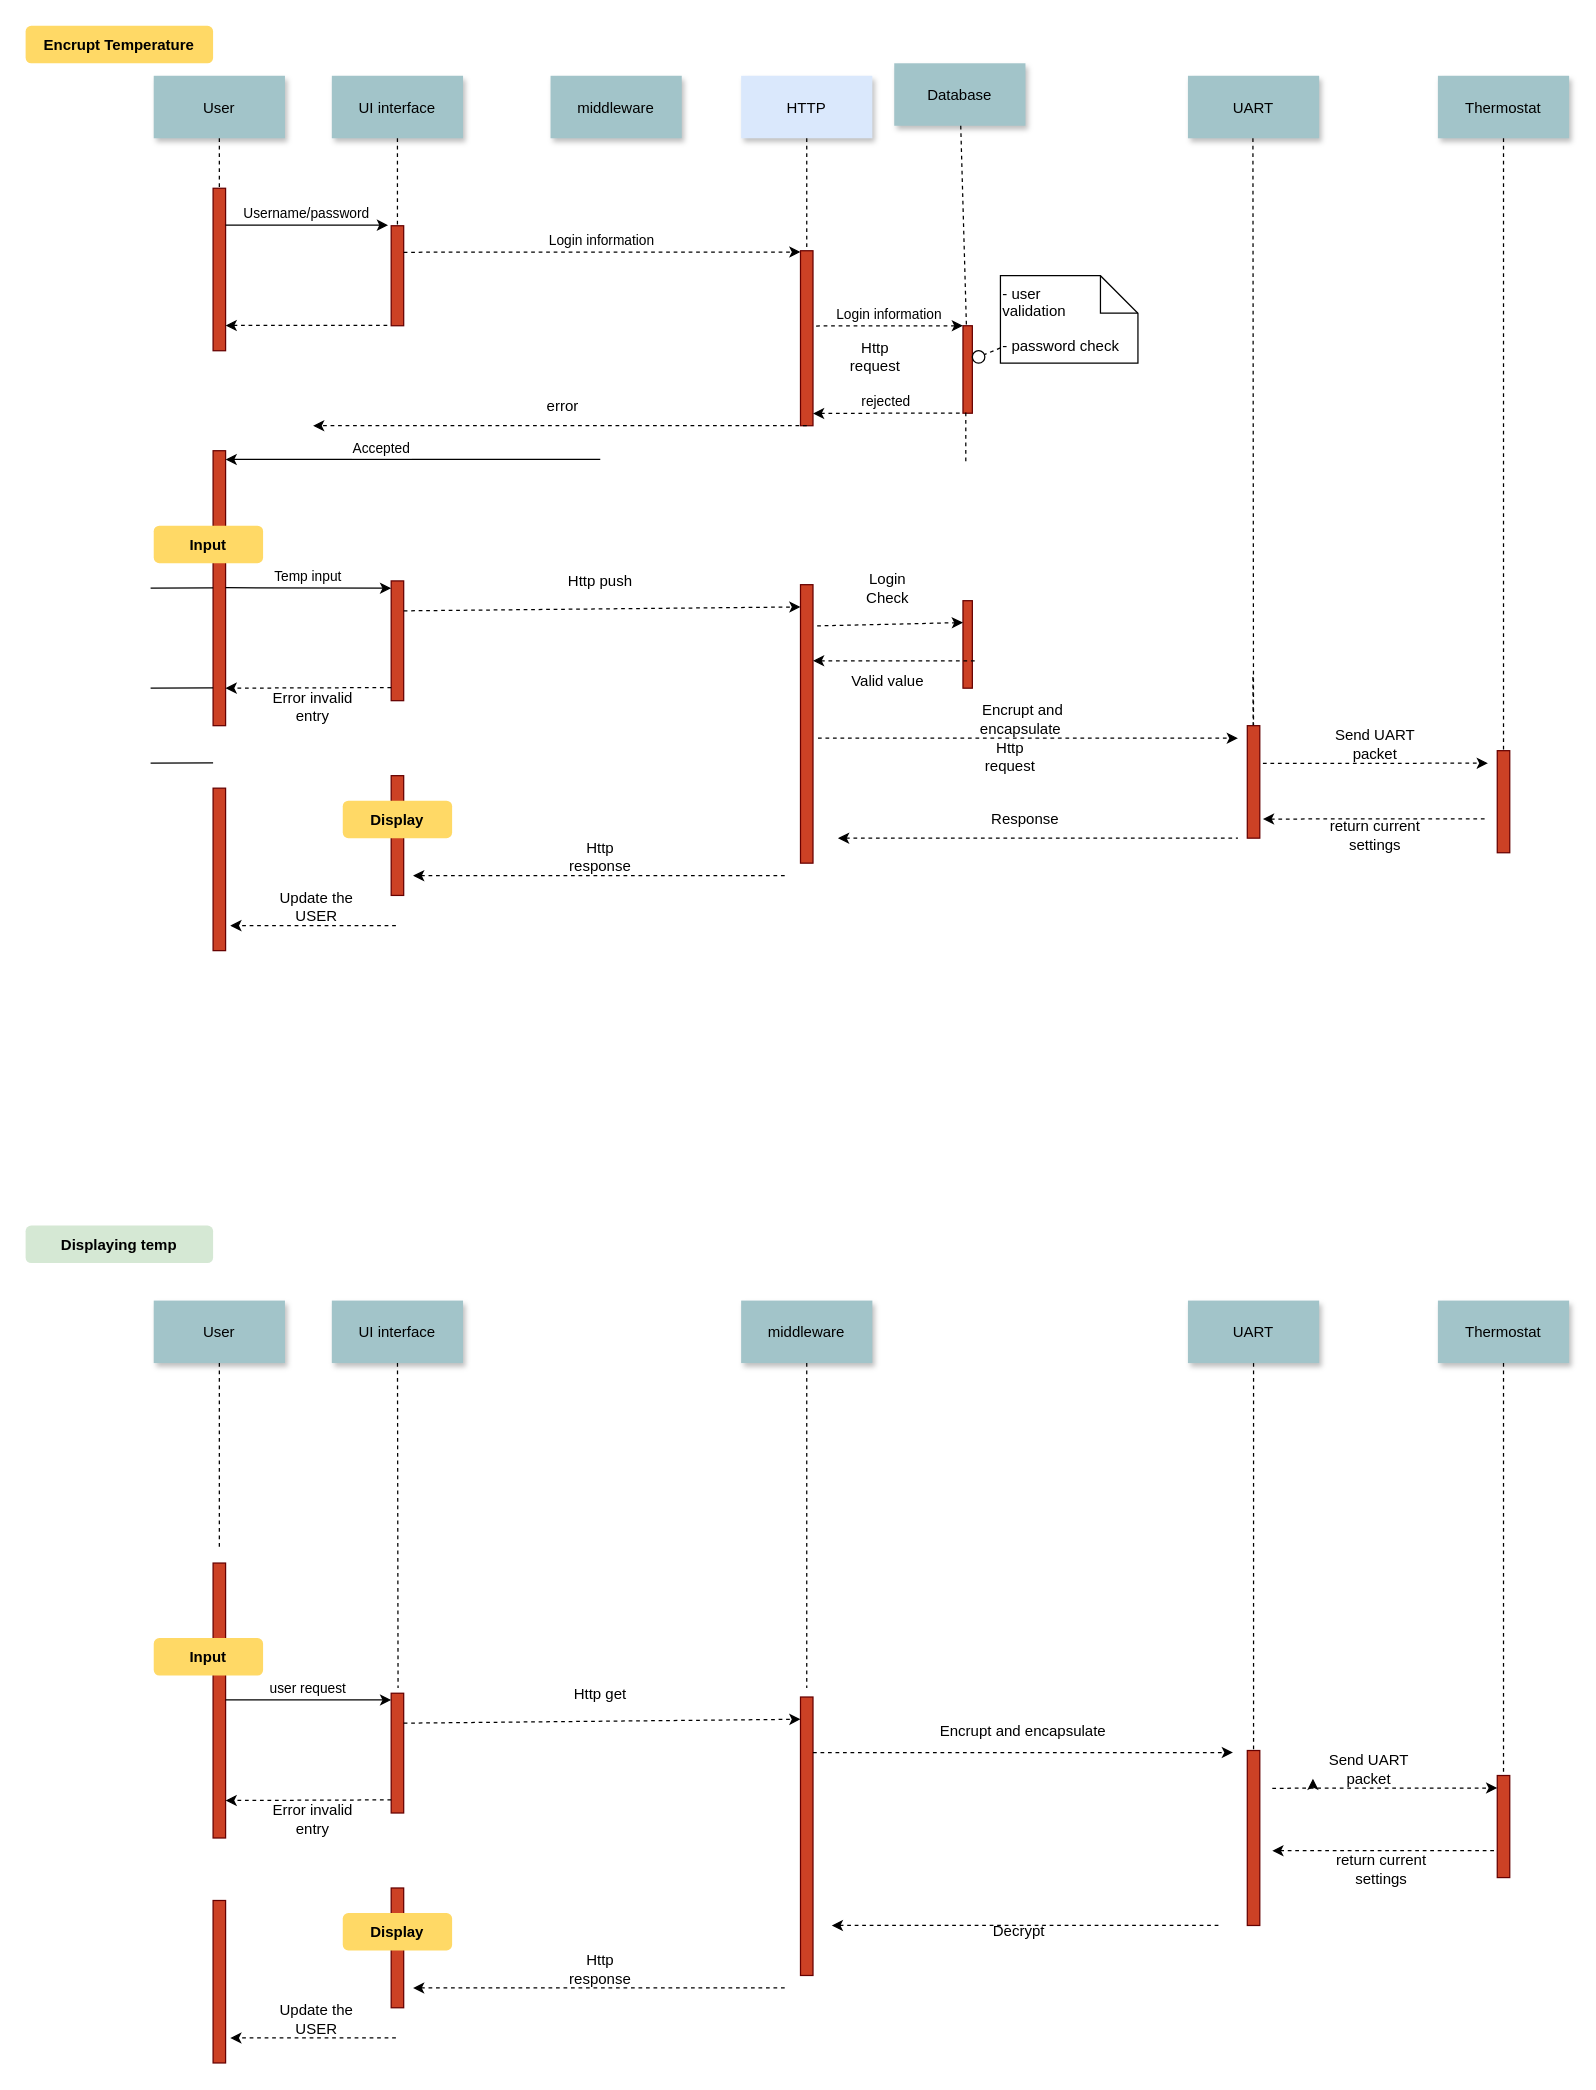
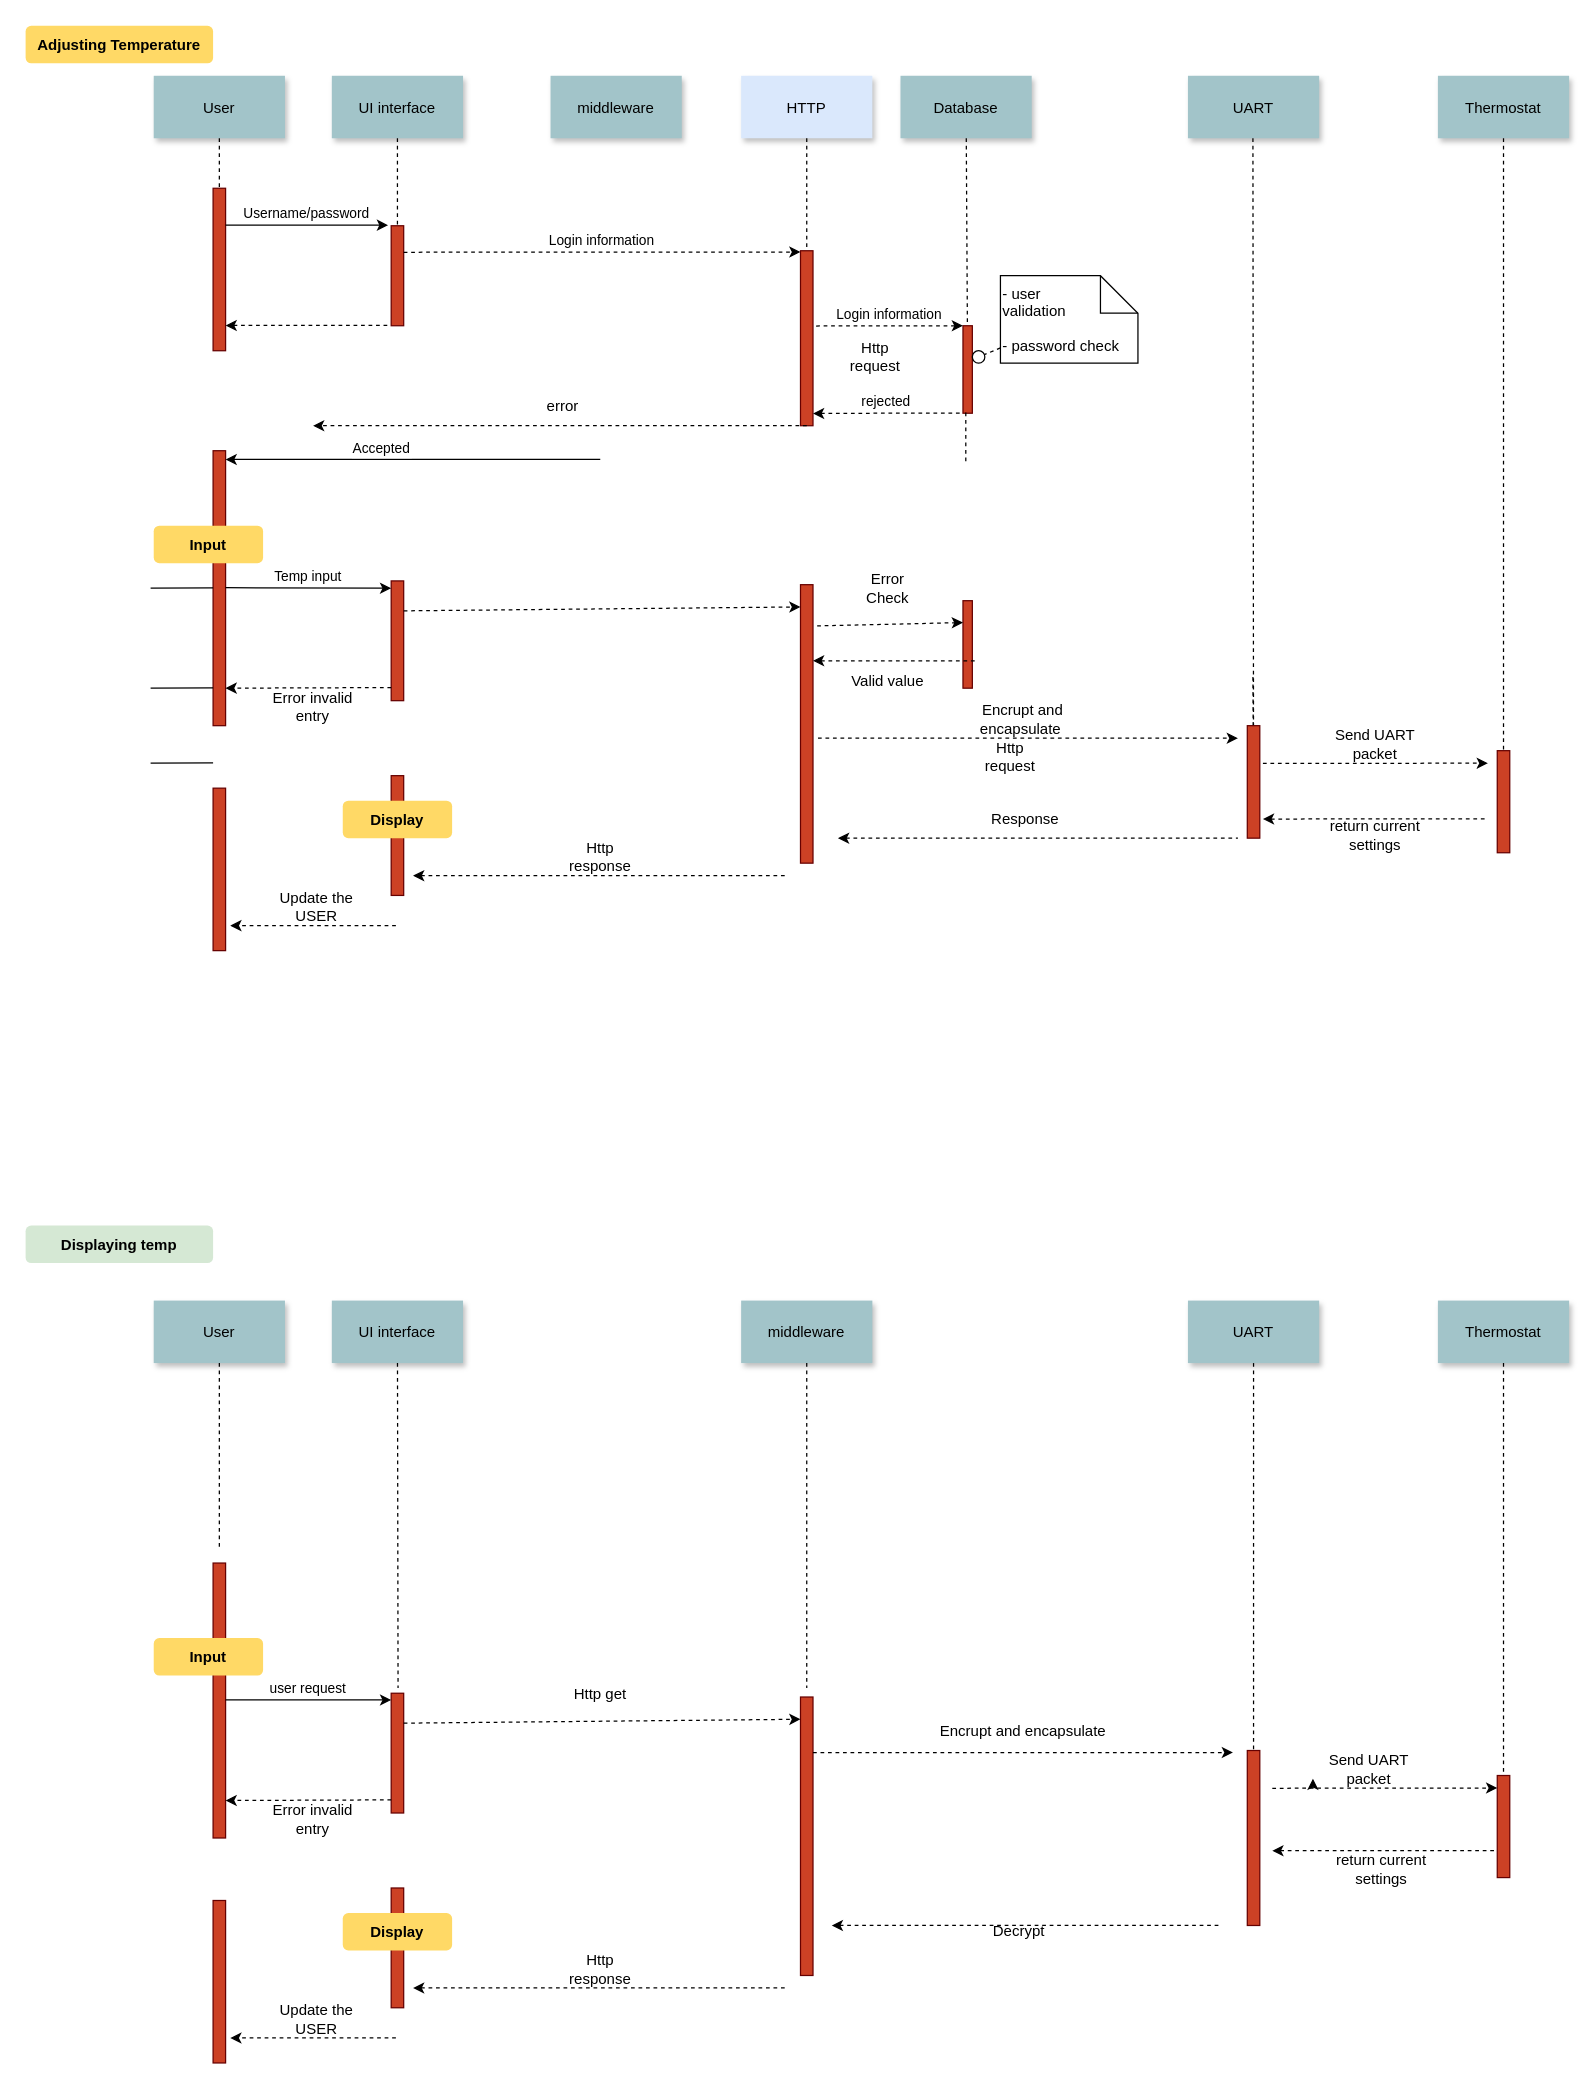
node "Encrupt Temperature": label "Encrupt Temperature" -> "Adjusting Temperature"
node "Database": moved (960, 94) -> (966, 107)
node "Http push": removed
node "Login Check": label "Login Check" -> "Error Check"
